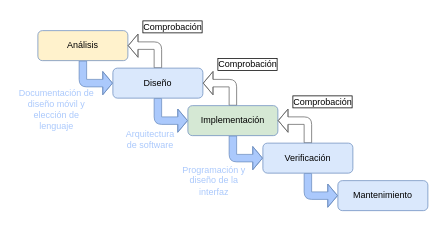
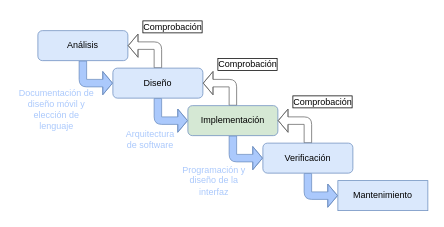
node "Análisis": fillcolor #fff2cc -> #dae8fc
node "Mantenimiento": shape rounded rectangle -> rectangle
